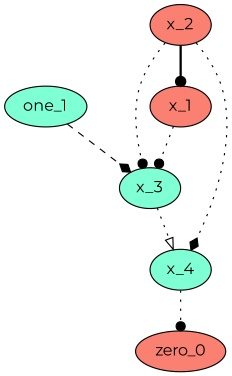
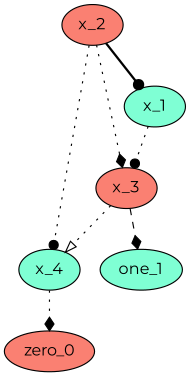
edge "x_2" -> "x_3": arrowhead dot -> diamond
node "x_1": fillcolor salmon -> aquamarine
edge "x_2" -> "x_4": arrowhead diamond -> dot
edge "one_1" -> "x_3": reversed
node "x_3": fillcolor aquamarine -> salmon
edge "x_4" -> "zero_0": arrowhead dot -> diamond
